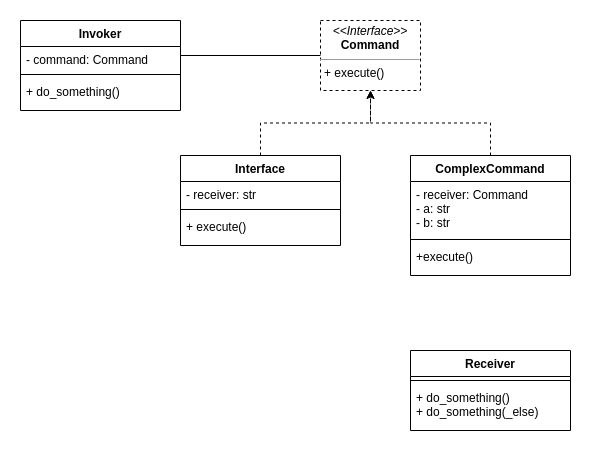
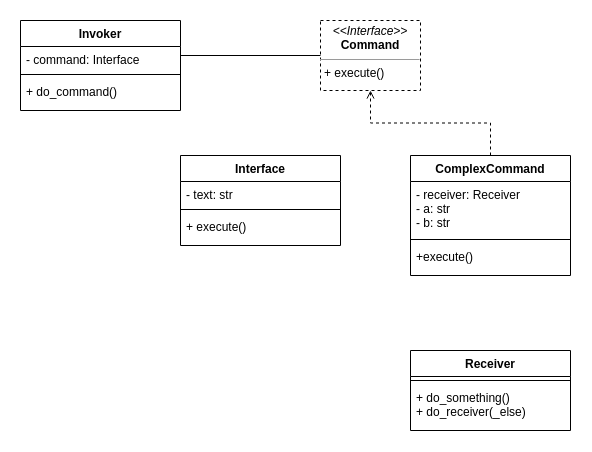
node "- command: Command": label "- command: Command" -> "- command: Interface"
node "+ do_something()": label "+ do_something()" -> "+ do_command()"
edge "Interface" -> "<<Interface>> Command + execute()": removed
node "- receiver: str": label "- receiver: str" -> "- text: str"
node "- receiver: Command - a: str - b: str": label "- receiver: Command - a: str - b: str" -> "- receiver: Receiver - a: str - b: str"
node "+ do_something() + do_something(_else)": label "+ do_something() + do_something(_else)" -> "+ do_something() + do_receiver(_else)"
